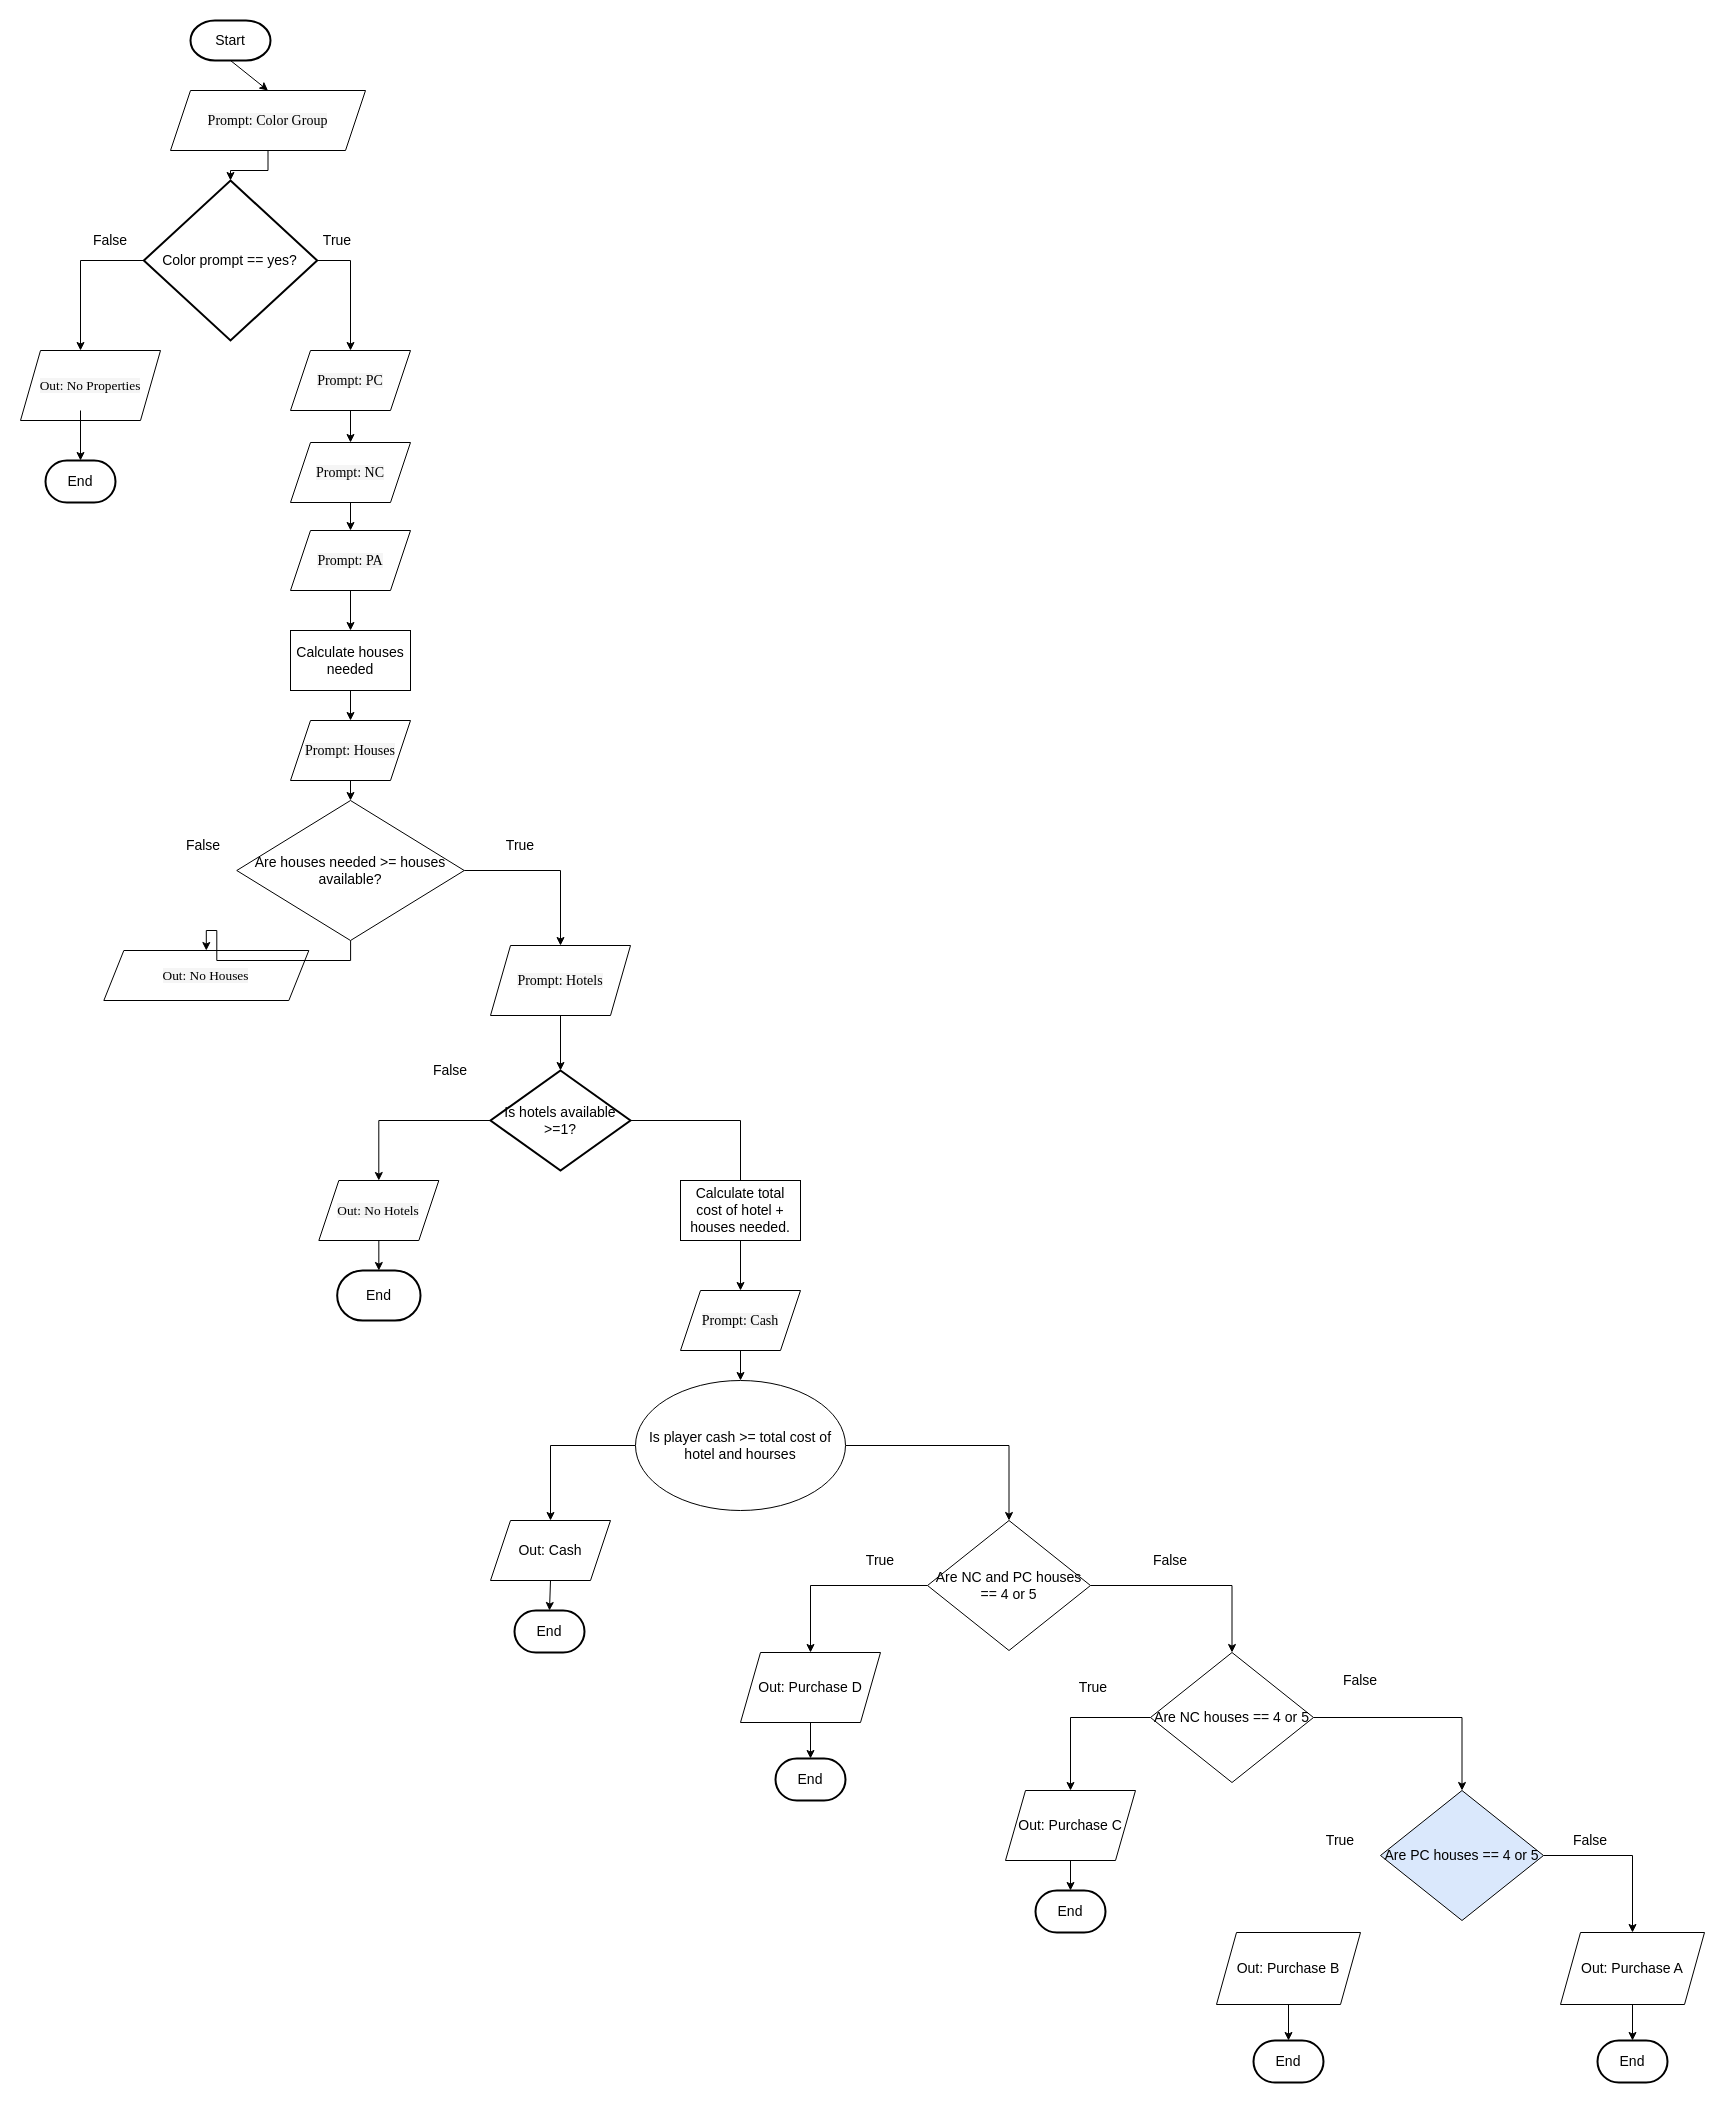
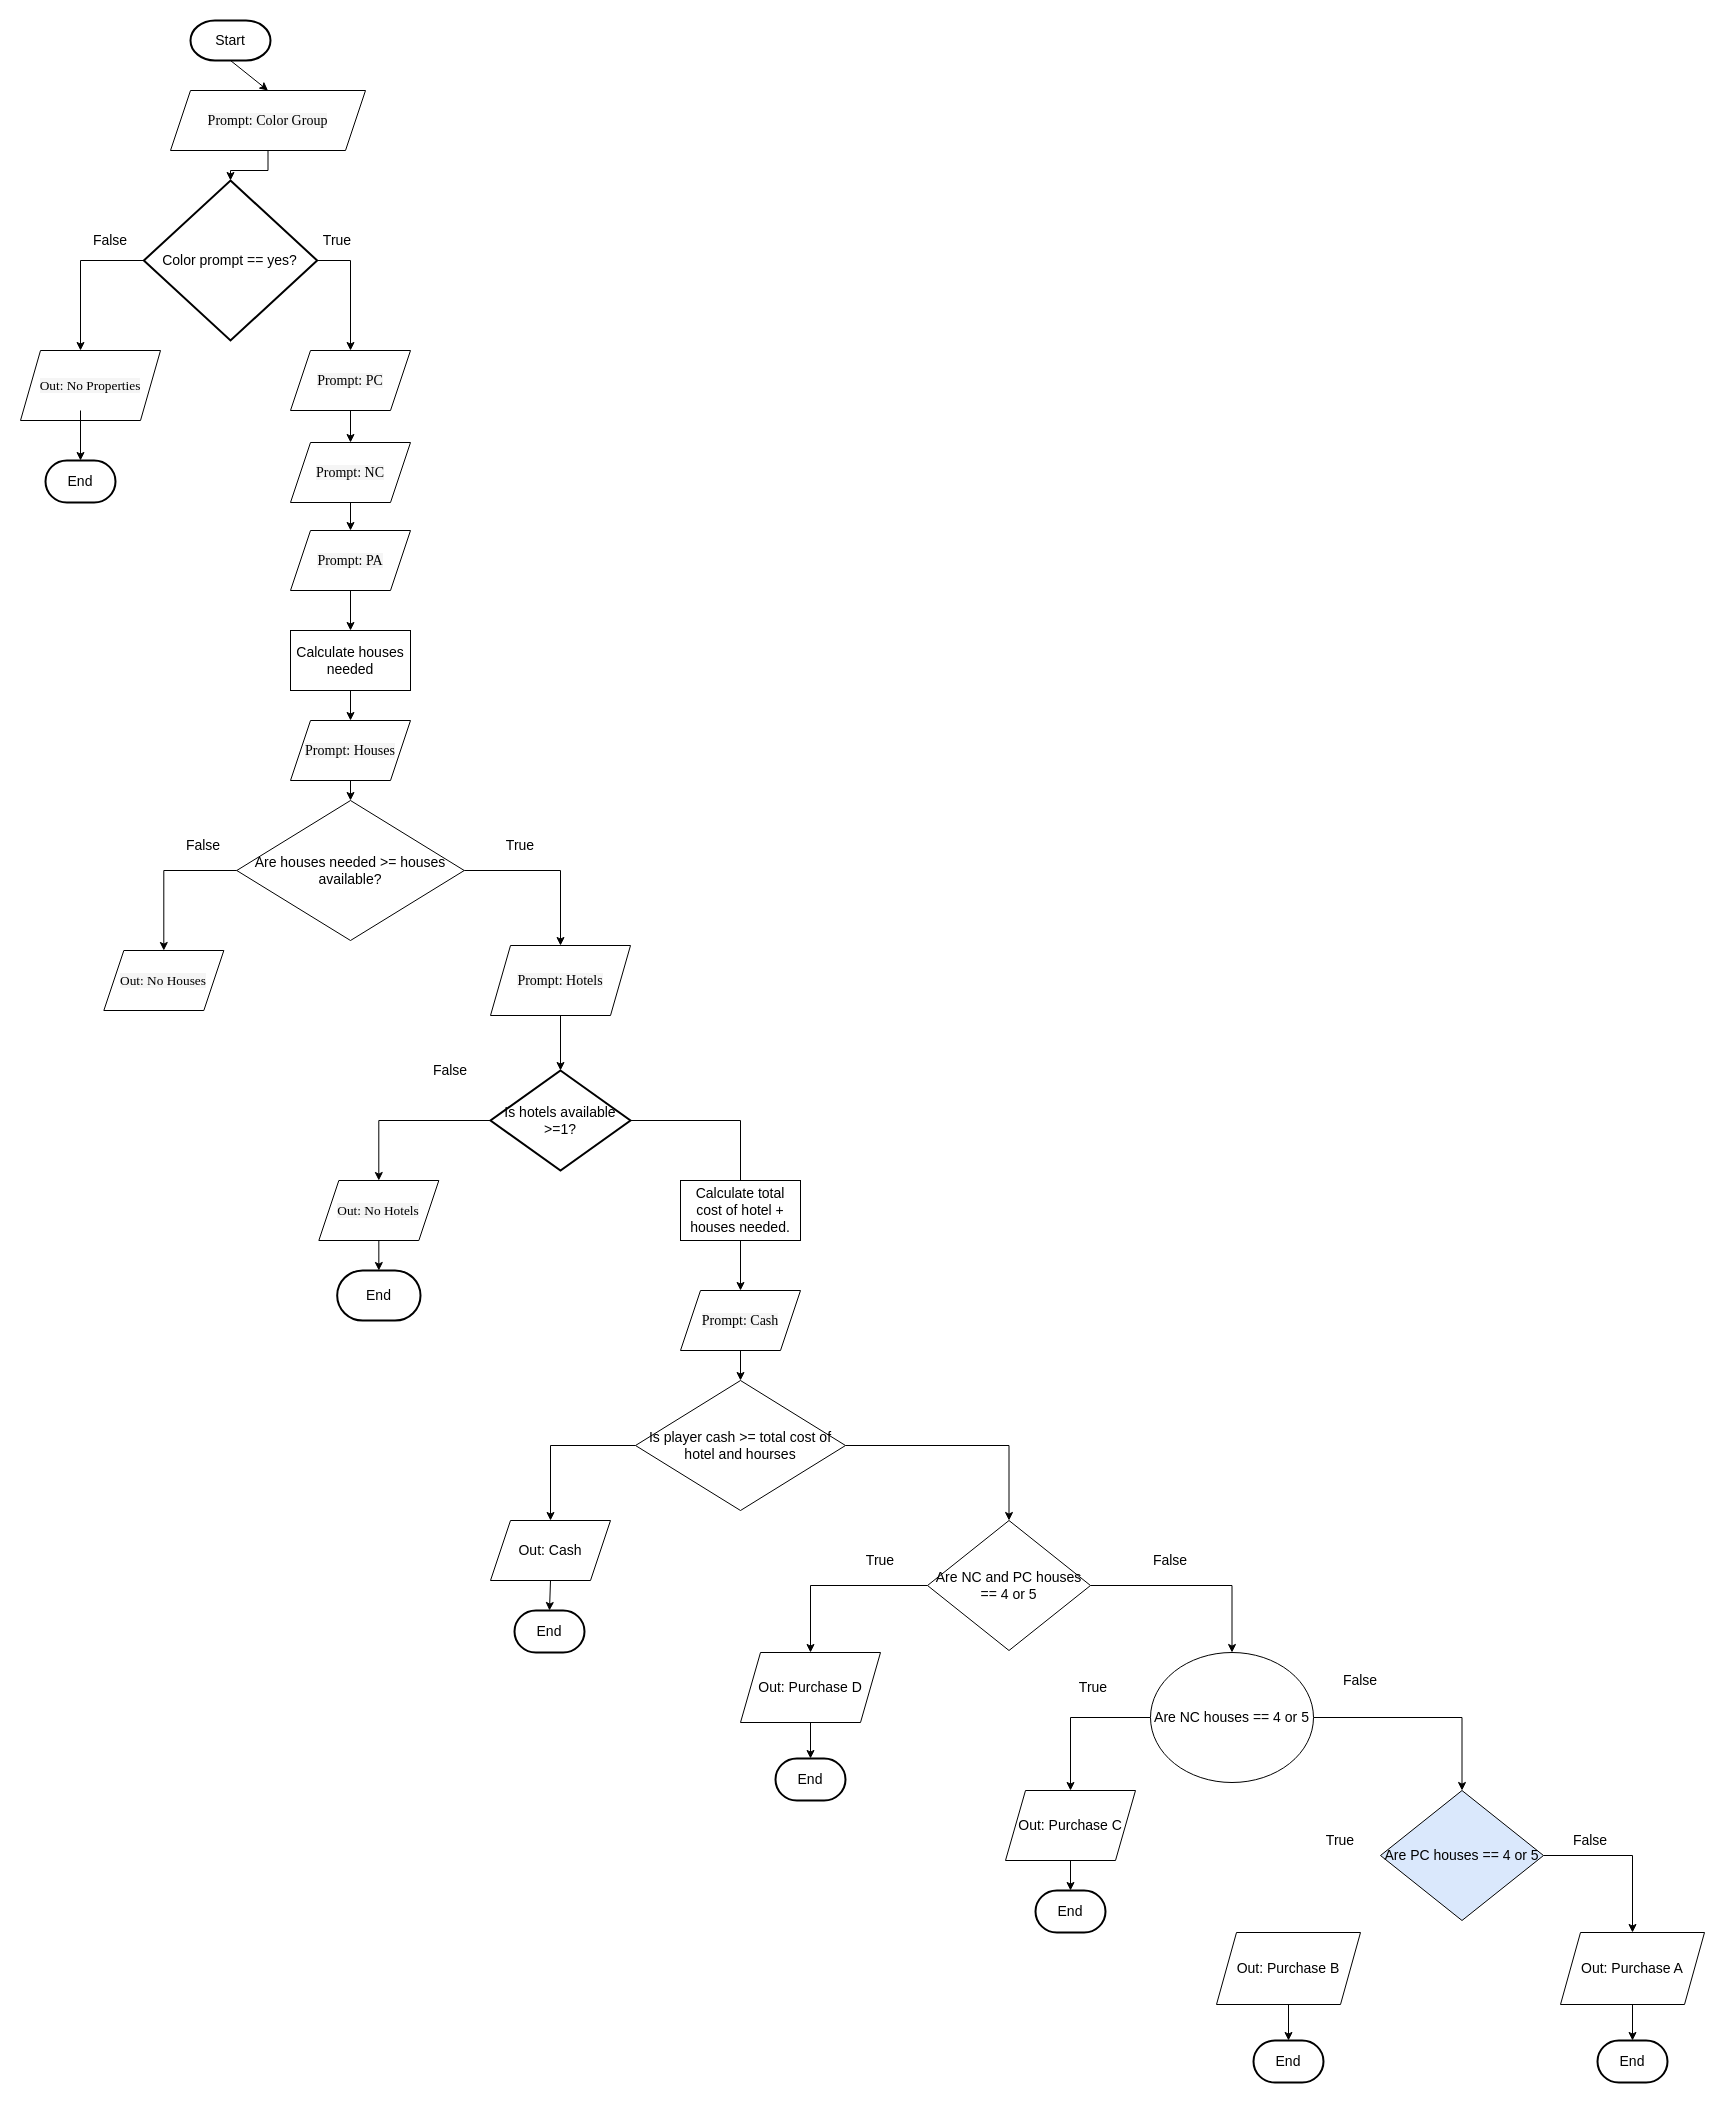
node "Out: No Houses": size 205x50 -> 120x60
node "Is player cash >= total cost of hotel and hourses": shape ellipse -> diamond
node "Are NC houses == 4 or 5": shape diamond -> ellipse
